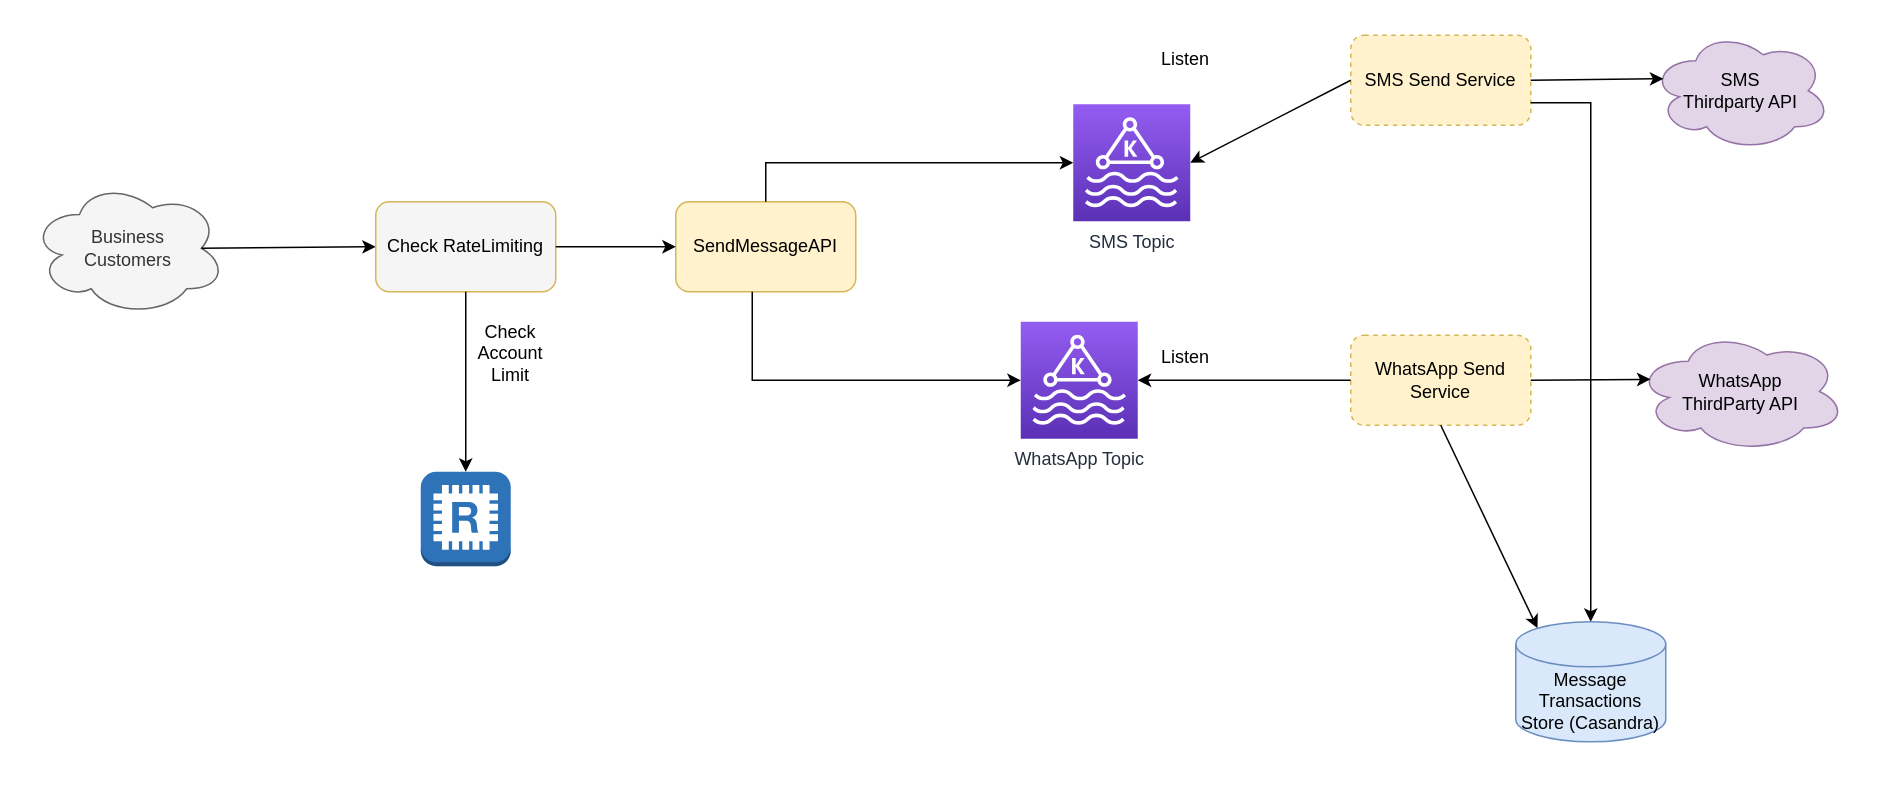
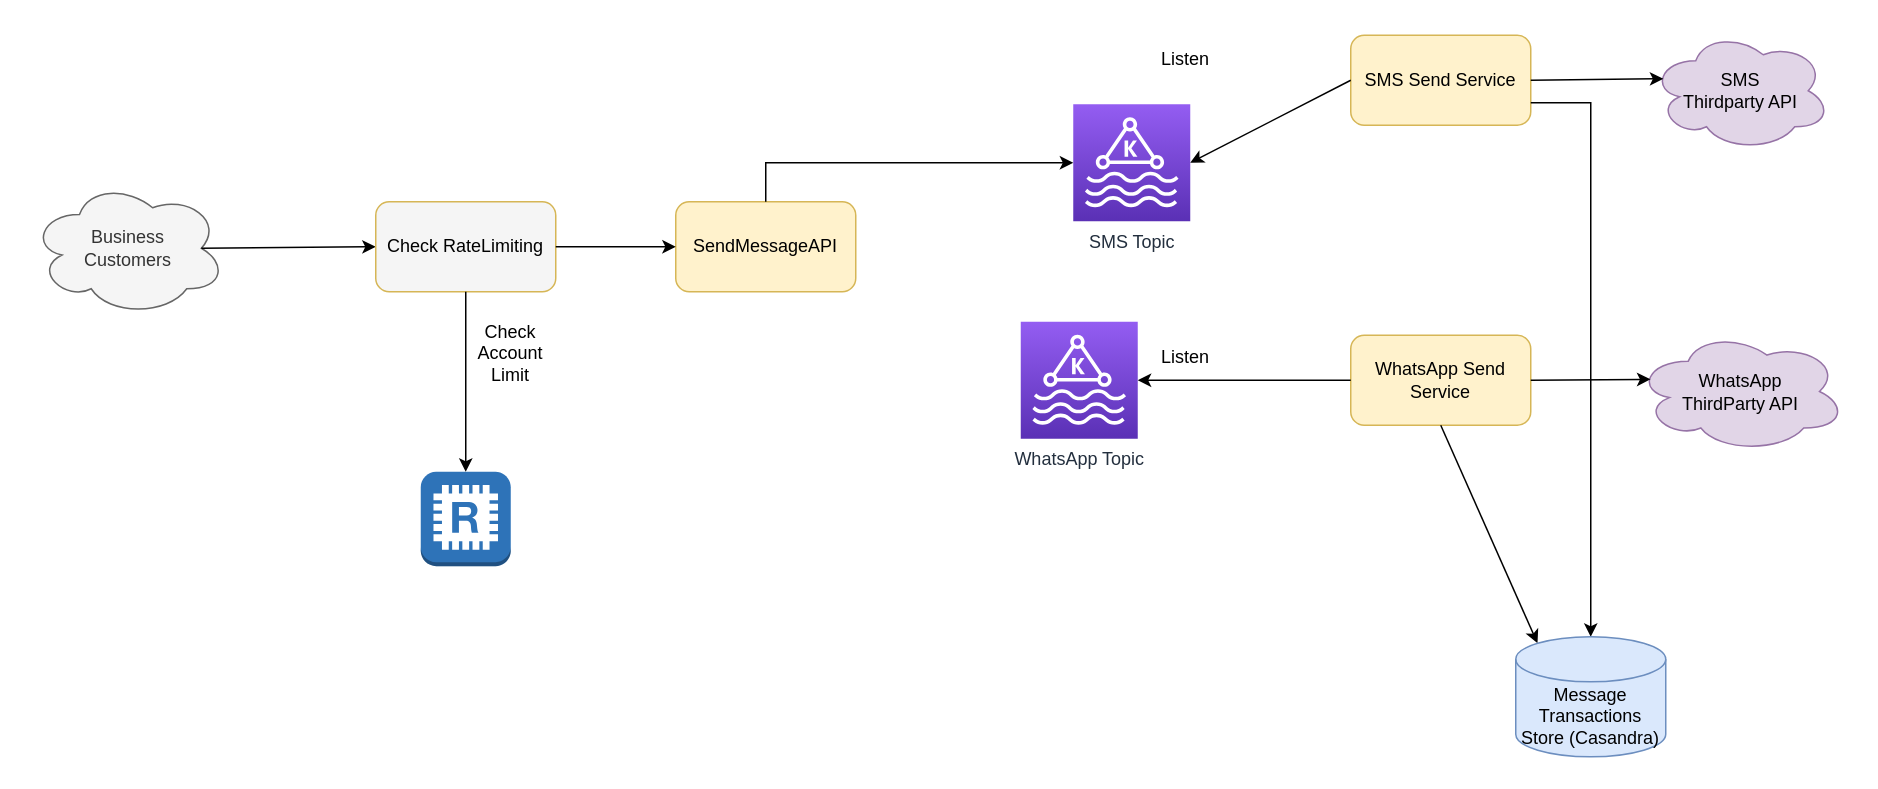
node "SMS Send Service": style dashed -> solid
edge "SendMessageAPI" -> "WhatsApp Topic": removed
node "WhatsApp Send Service": style dashed -> solid
node "Message Transactions Store (Casandra)": moved (1591, 682) -> (1591, 697)
